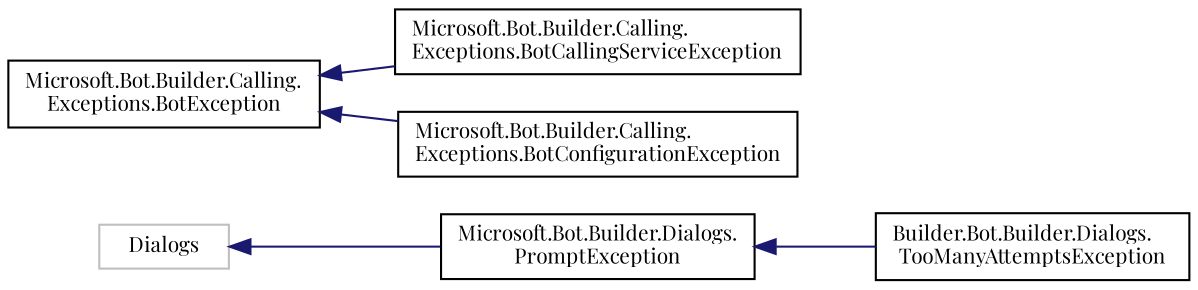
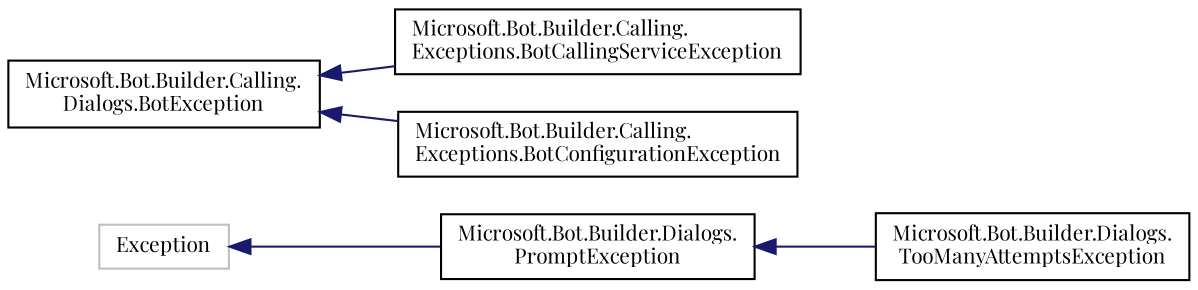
node "Microsoft.Bot.Builder.Calling. Exceptions.BotException": label "Microsoft.Bot.Builder.Calling. Exceptions.BotException" -> "Microsoft.Bot.Builder.Calling. Dialogs.BotException"
node "Dialogs": label "Dialogs" -> "Exception"
node "Builder.Bot.Builder.Dialogs. TooManyAttemptsException": label "Builder.Bot.Builder.Dialogs. TooManyAttemptsException" -> "Microsoft.Bot.Builder.Dialogs. TooManyAttemptsException"
